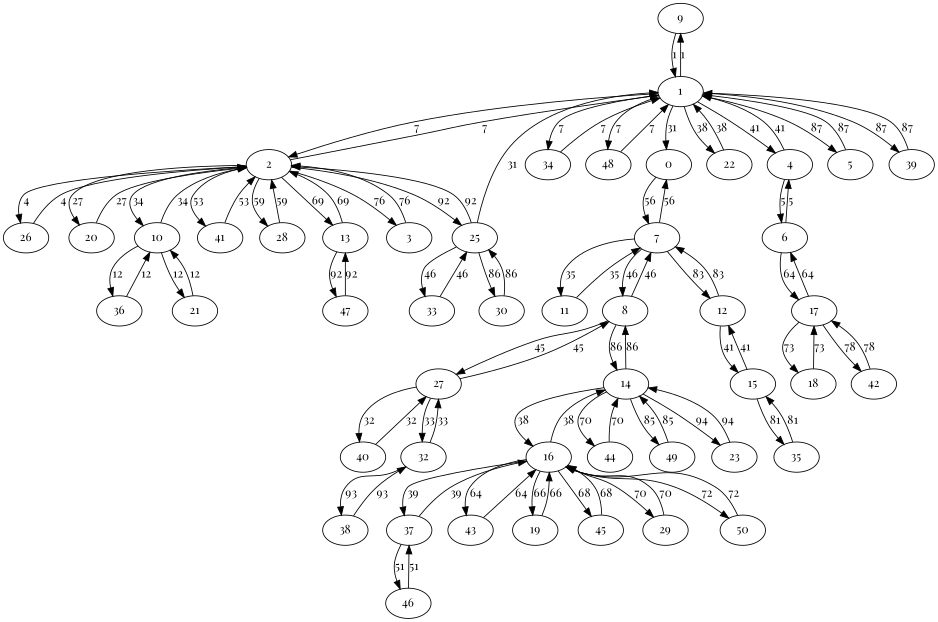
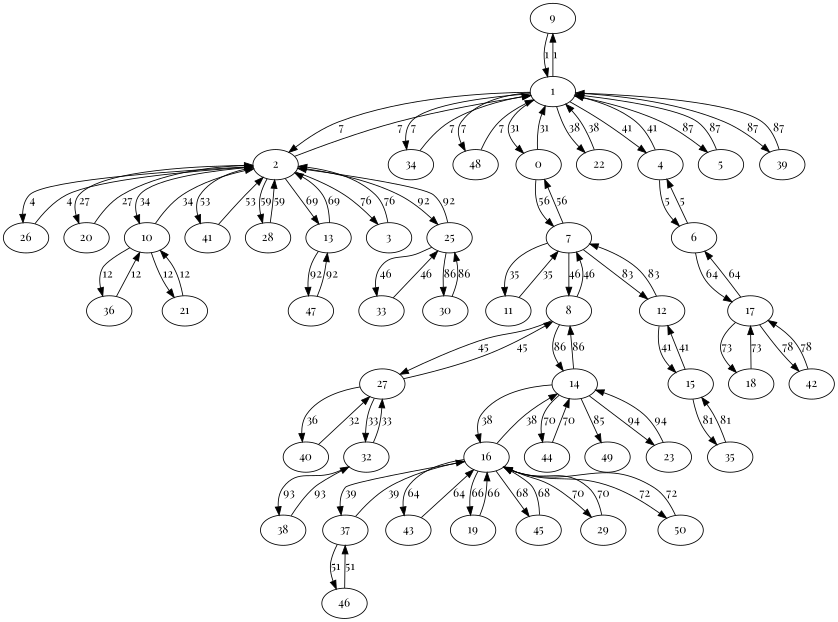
edge "25" -> "1": now "0" -> "1"
edge "27" -> "40": label "32" -> "36"
edge "49" -> "14": removed, label "85"
